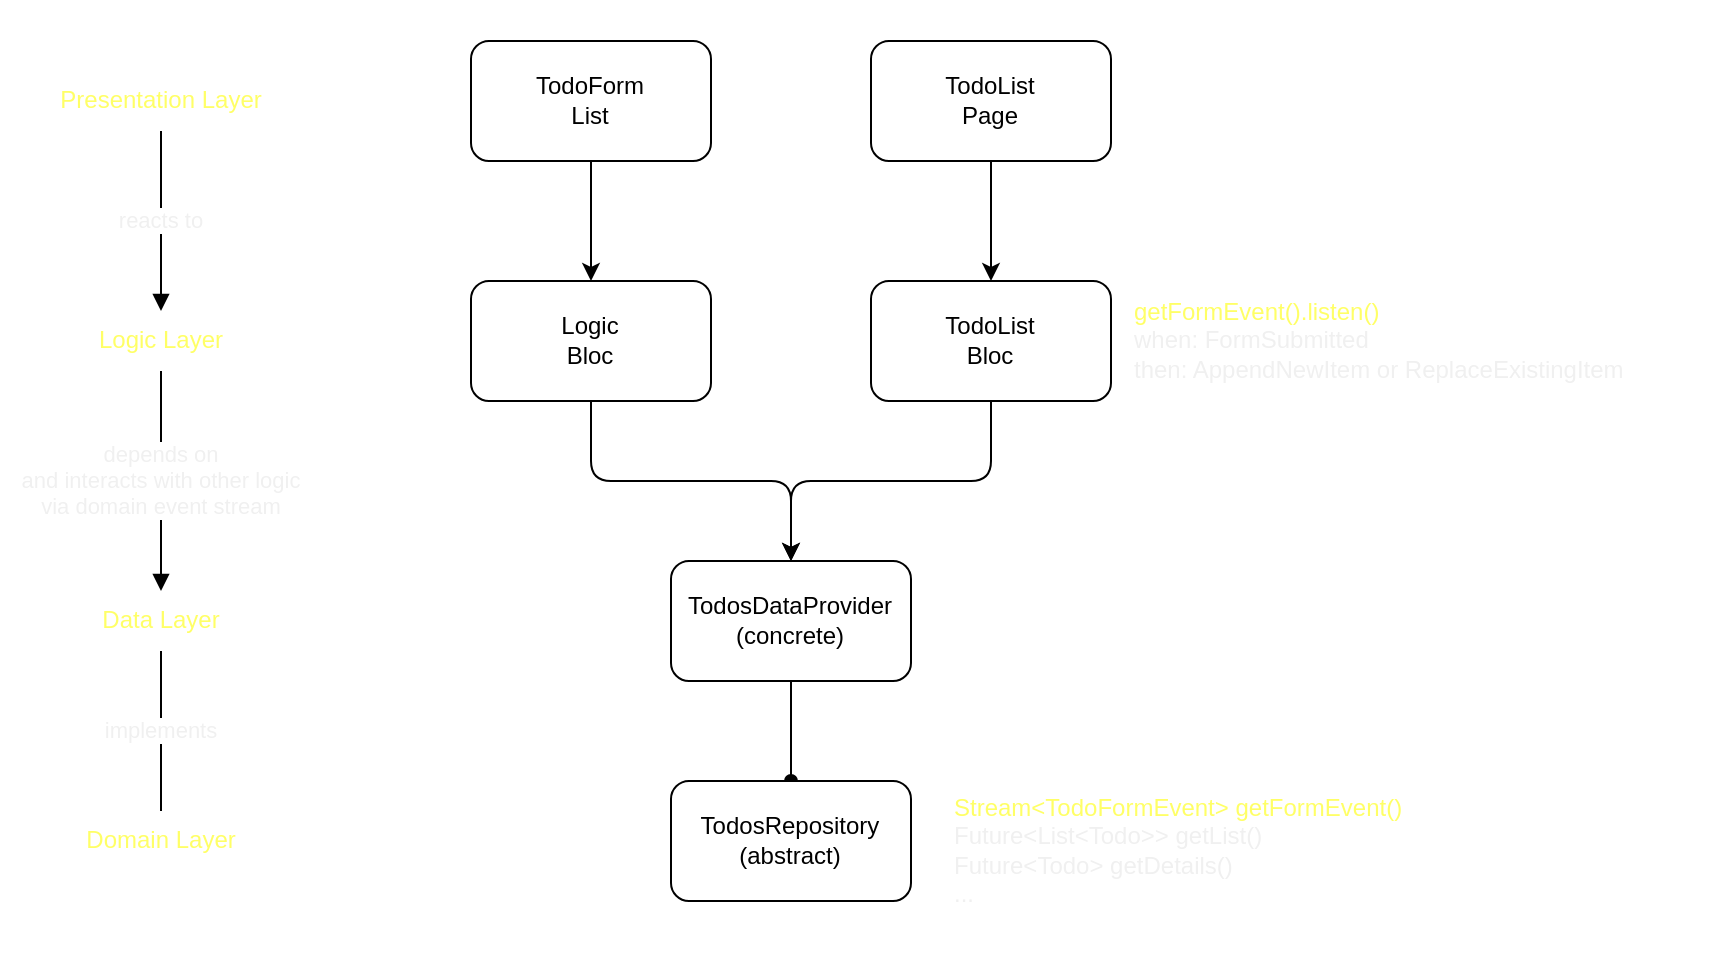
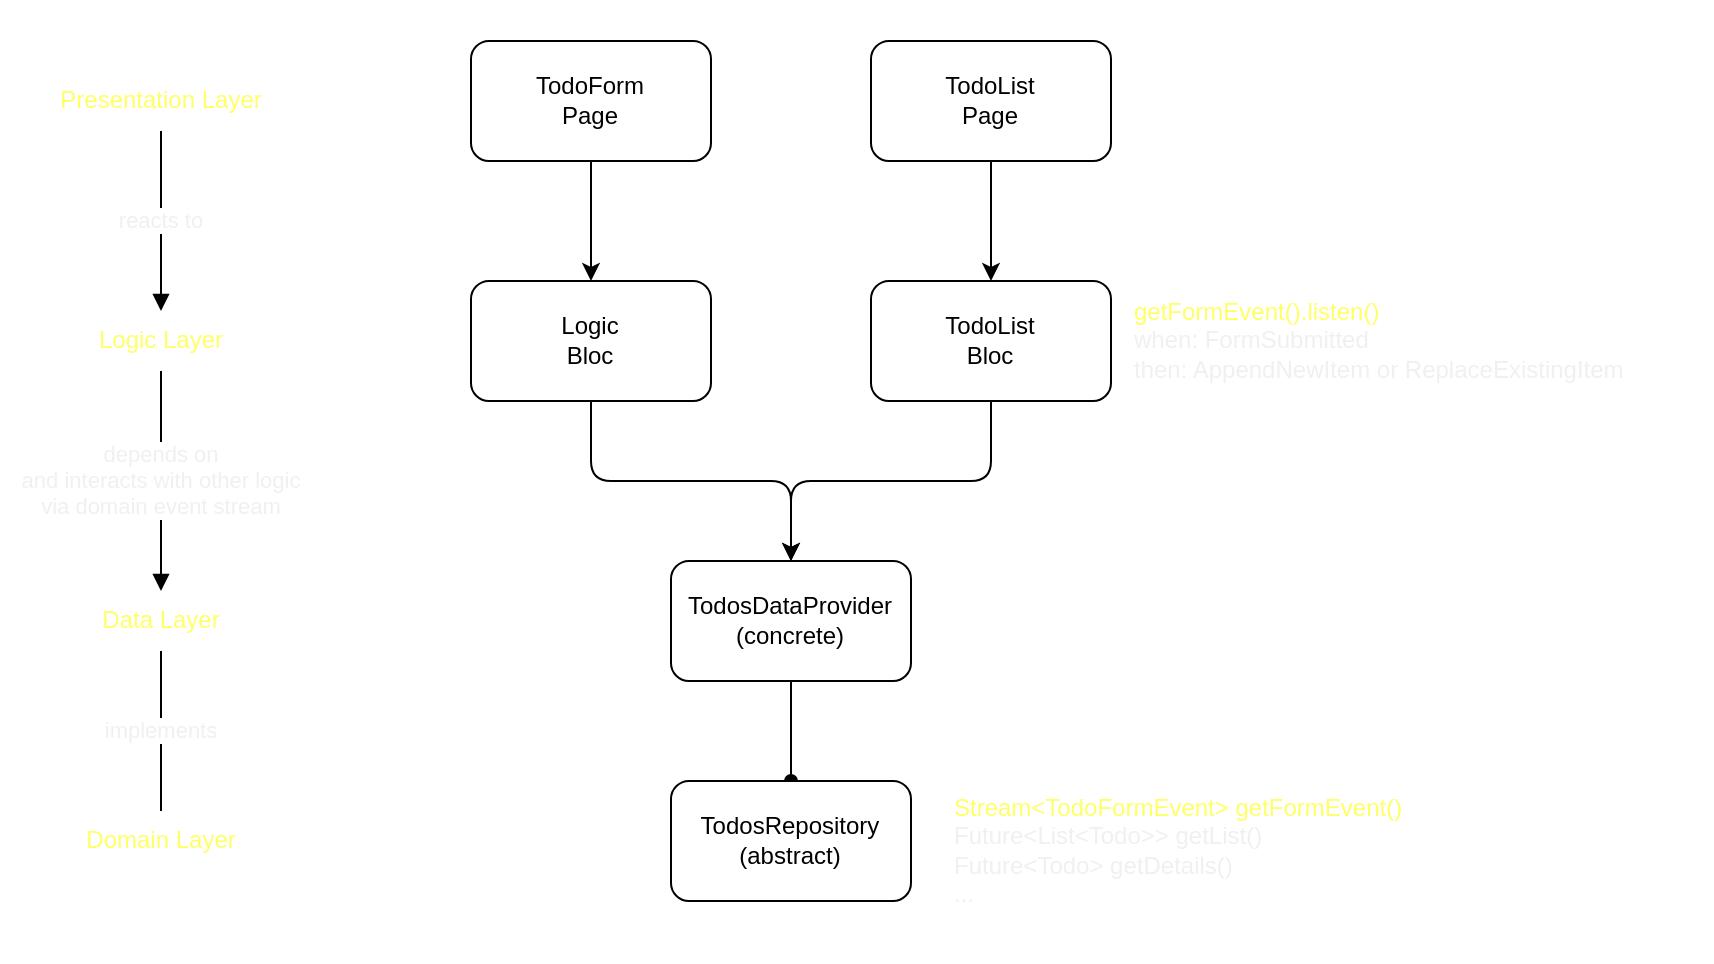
node "TodoForm List": label "TodoForm List" -> "TodoForm Page"
